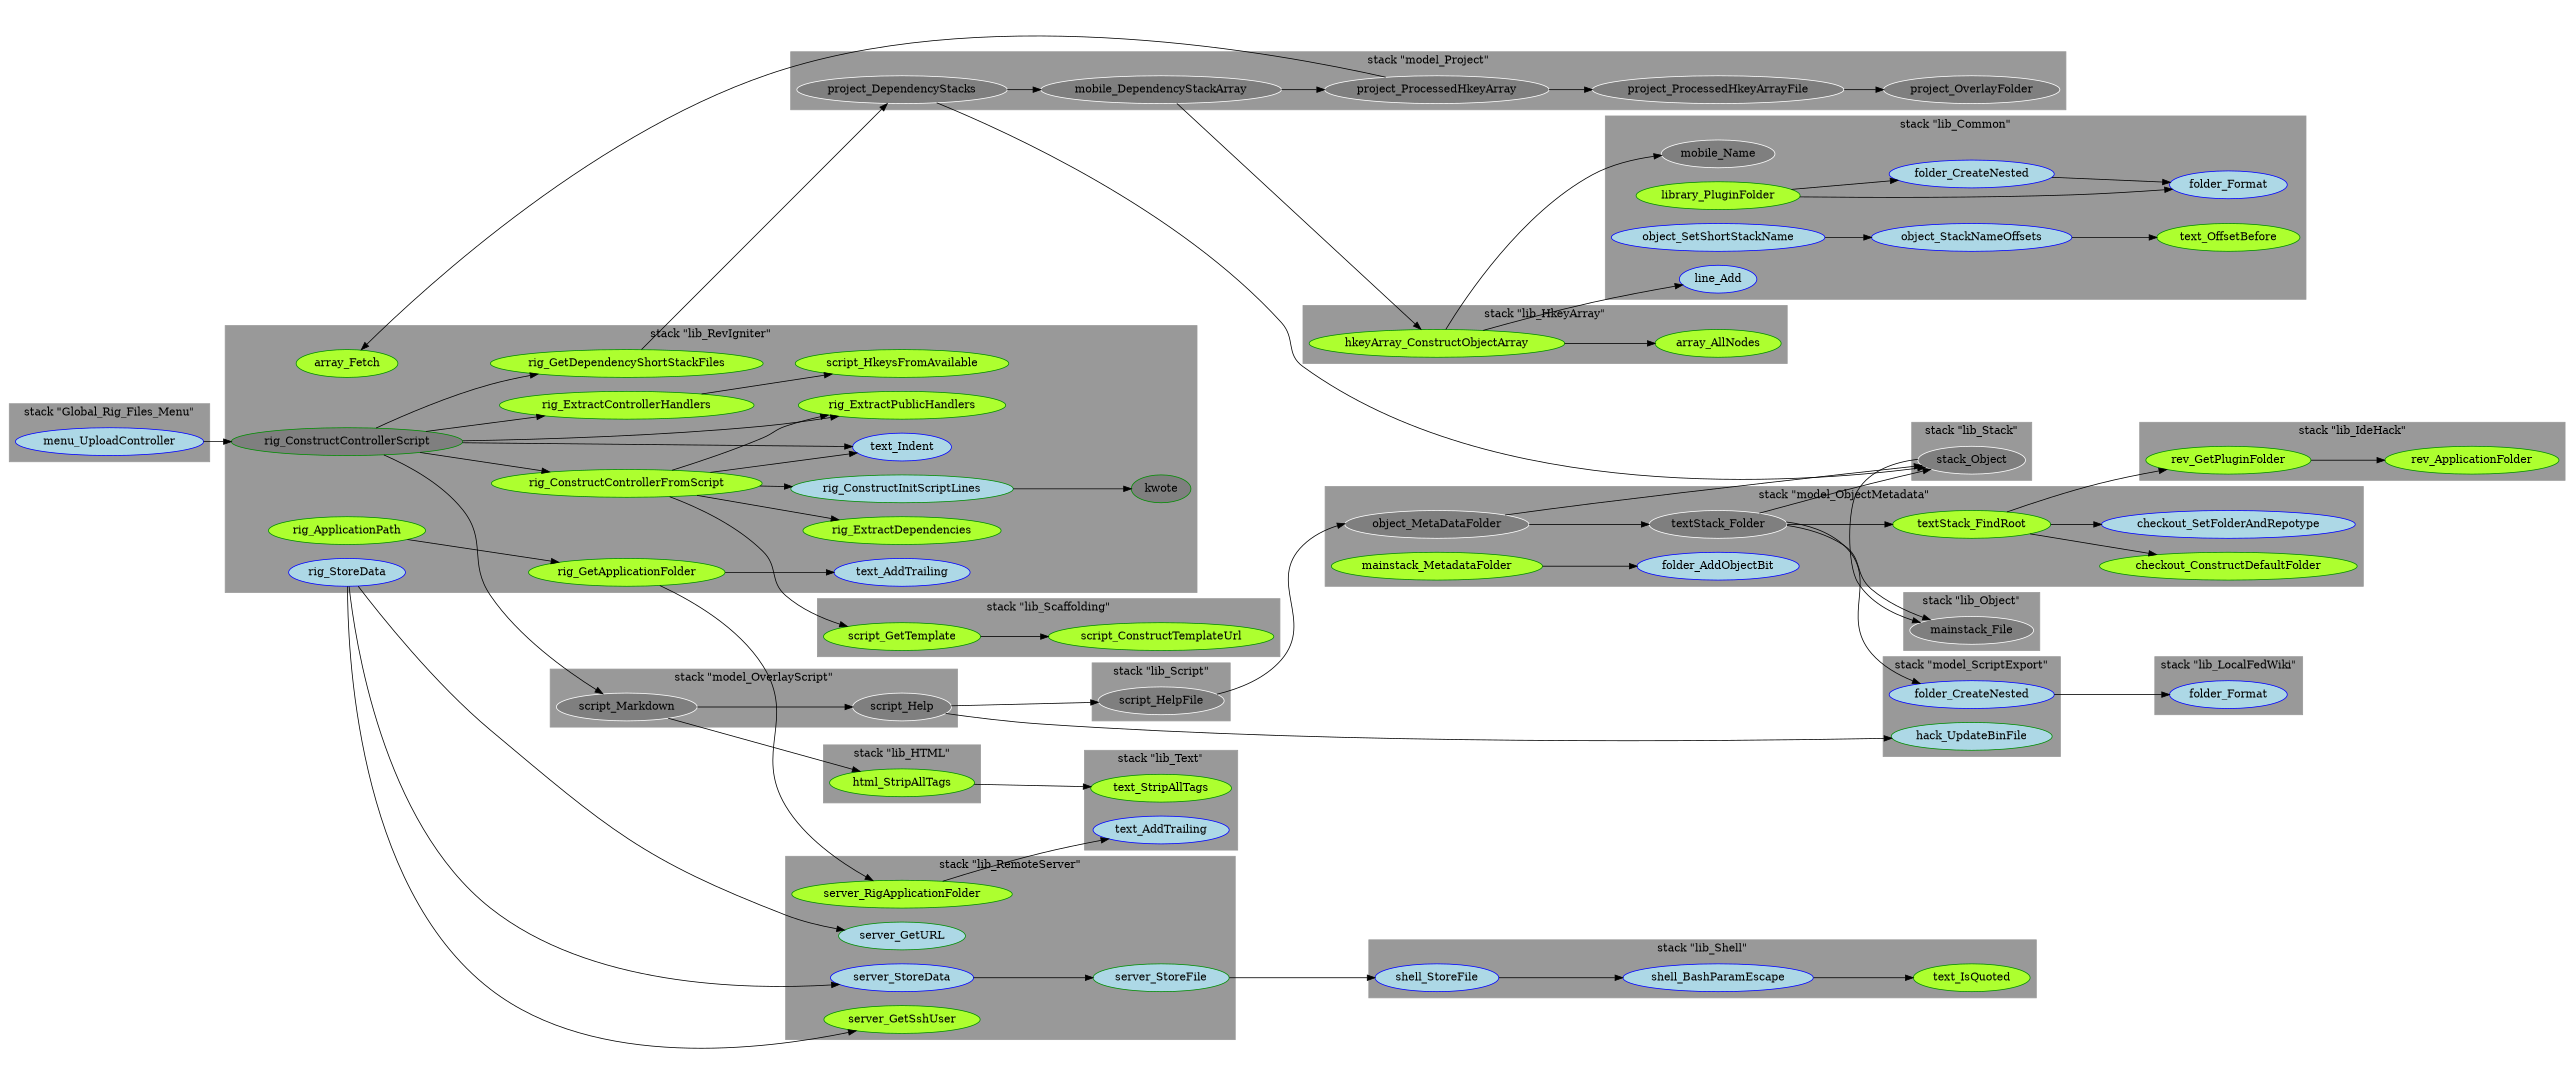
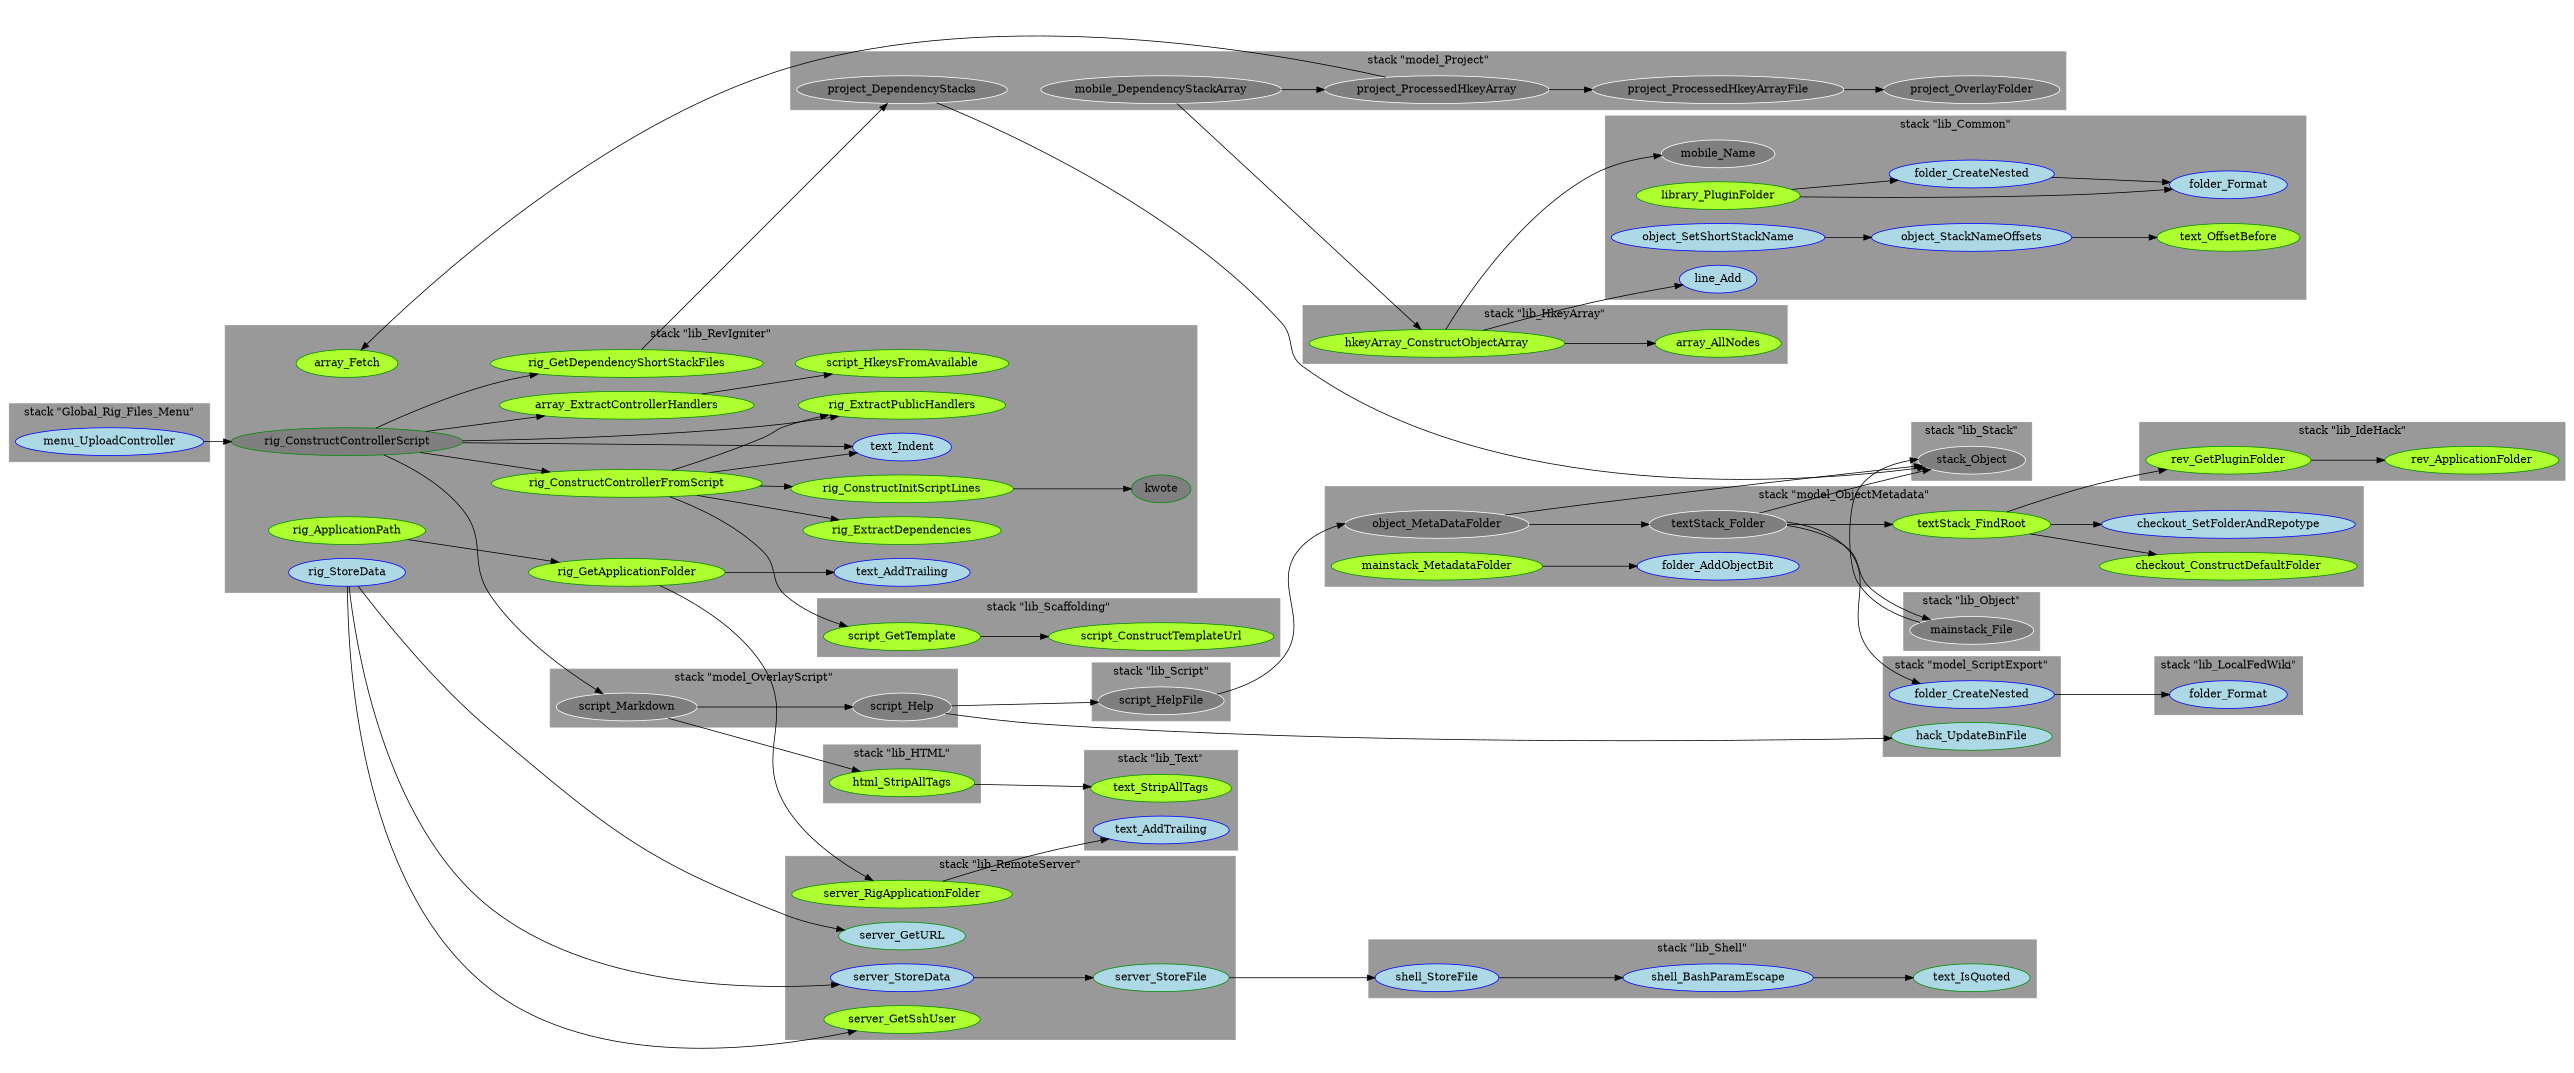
edge "project_DependencyStacks" -> "mobile_DependencyStackArray": removed
node "rig_ExtractControllerHandlers": label "rig_ExtractControllerHandlers" -> "array_ExtractControllerHandlers"
node "rig_ConstructInitScriptLines": fillcolor LightBlue -> GreenYellow
edge "stack_Object" -> "mainstack_File": reversed
node "text_IsQuoted": fillcolor GreenYellow -> LightBlue
